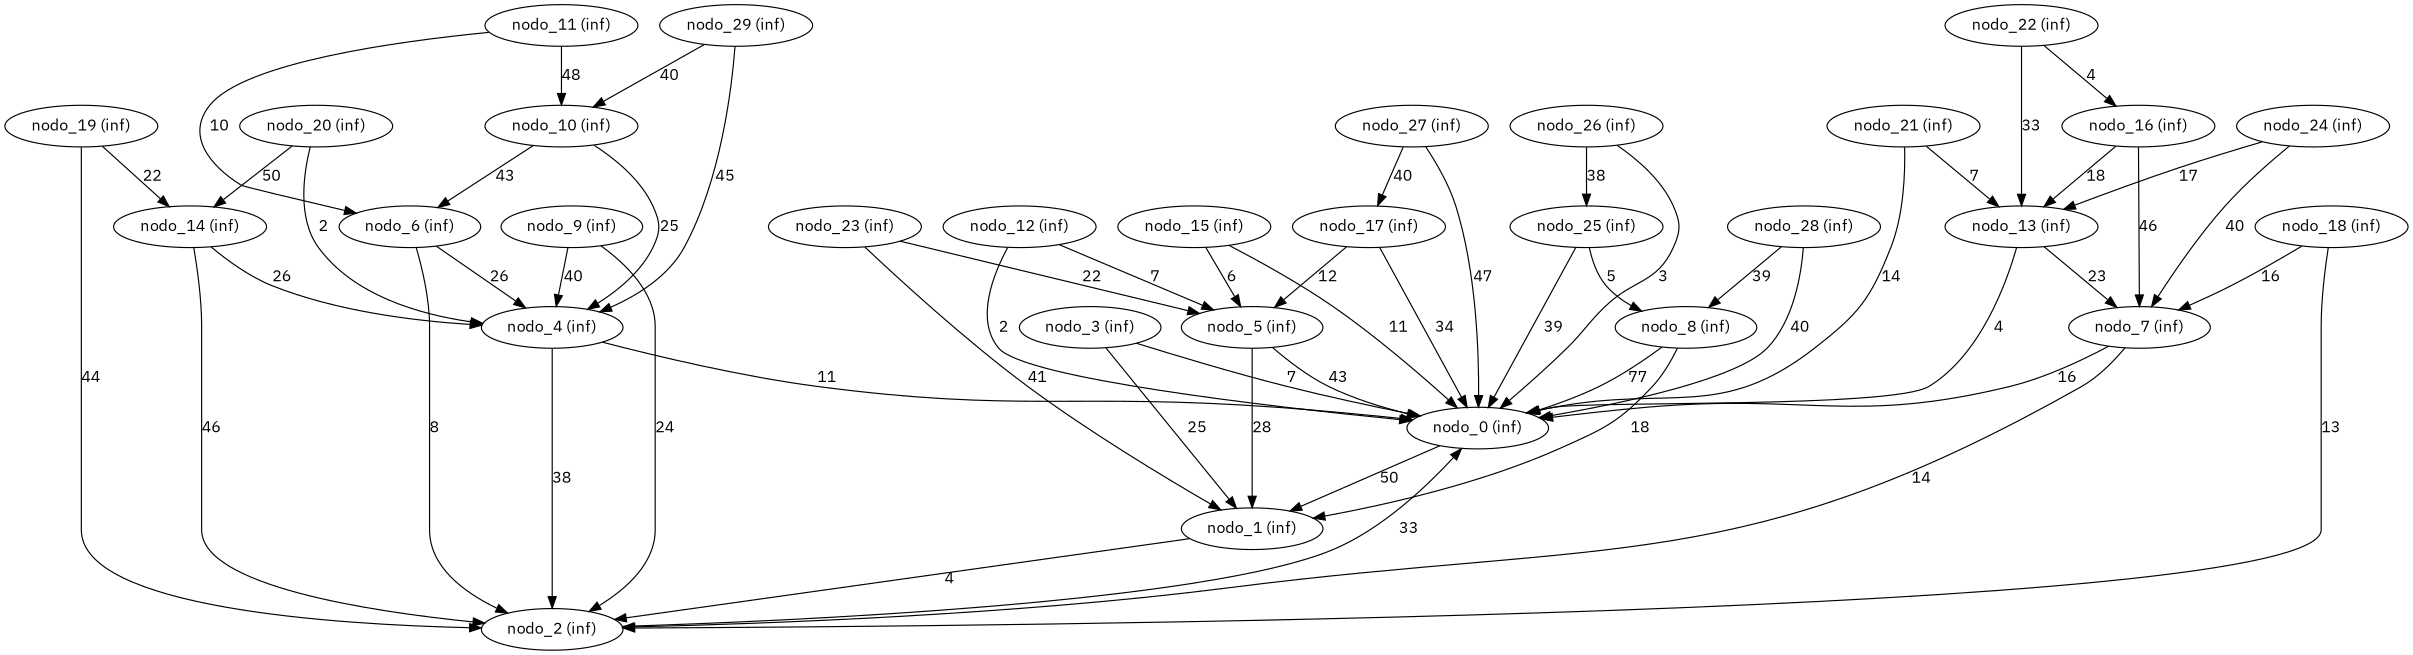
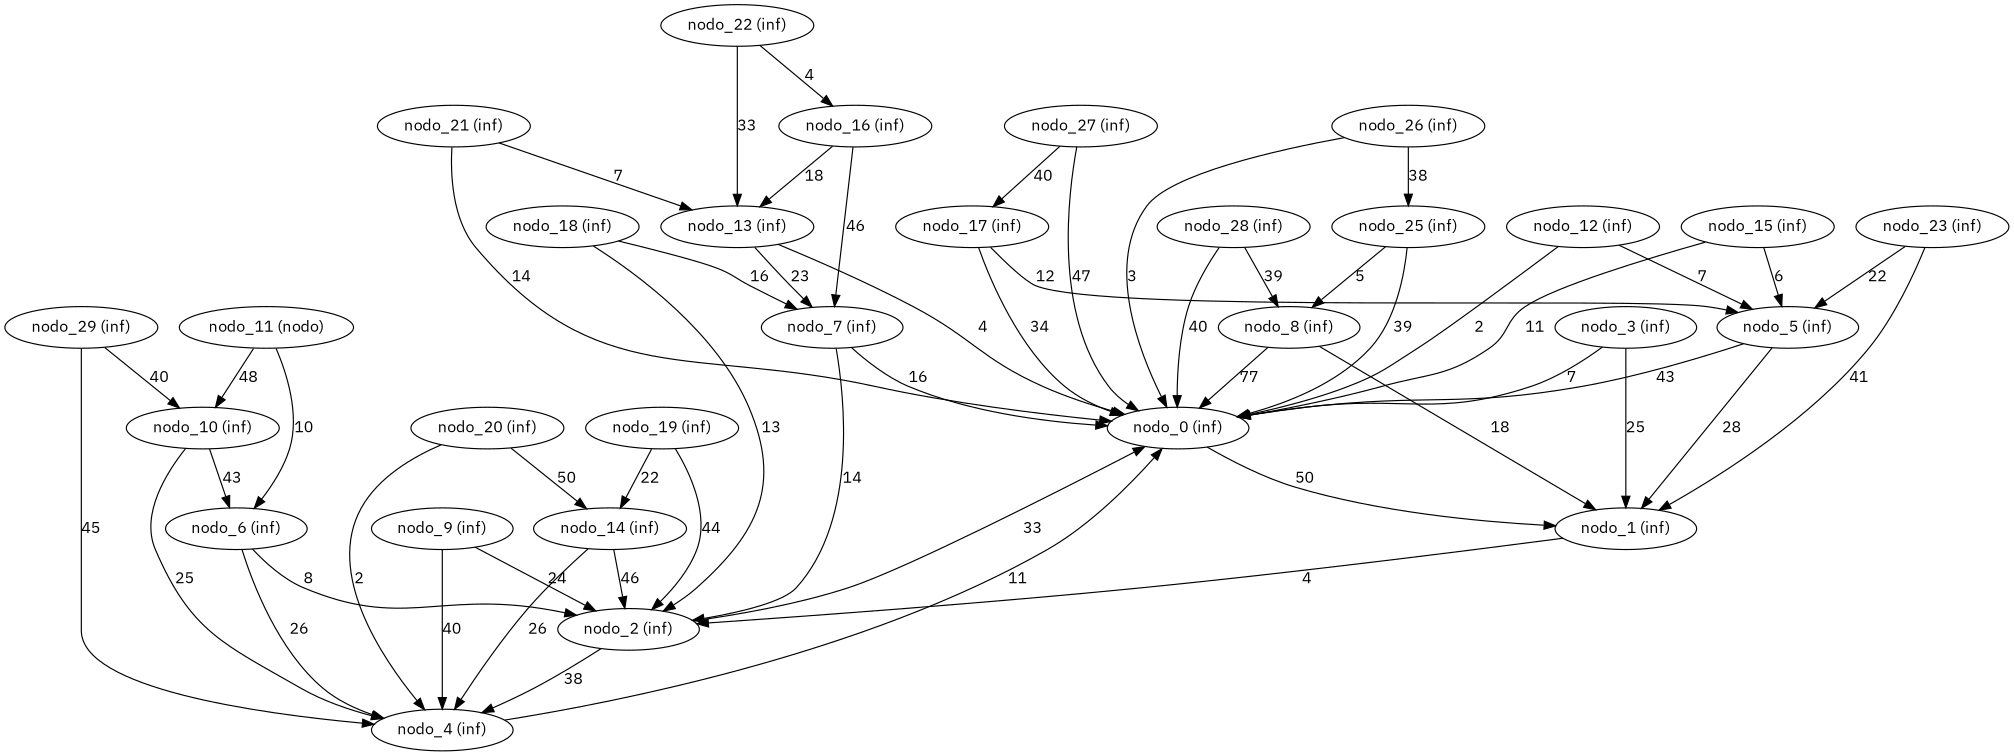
node "nodo_11 (inf)": label "nodo_11 (inf)" -> "nodo_11 (nodo)"
node "nodo_24 (inf)": removed
edge "nodo_4 (inf)" -> "nodo_2 (inf)": reversed
